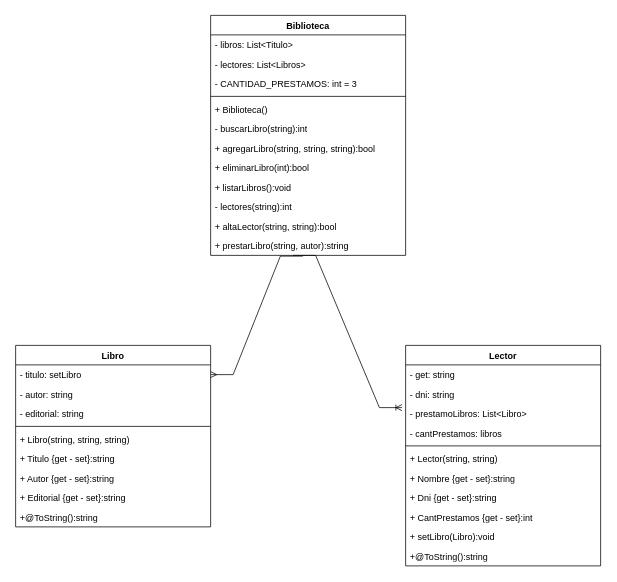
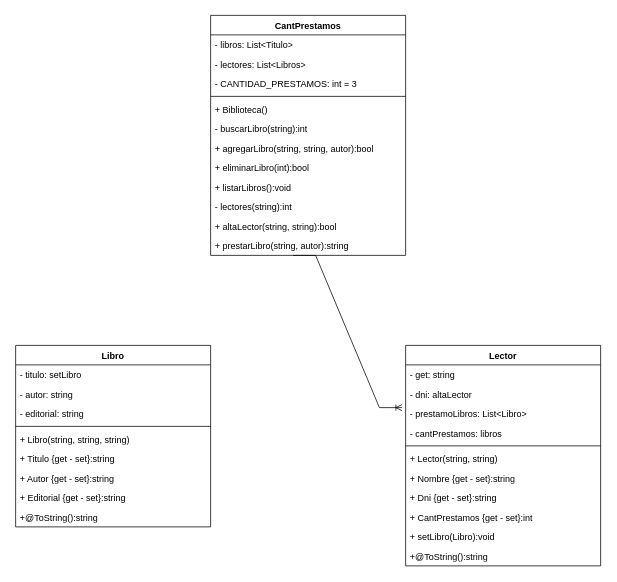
node "Biblioteca": label "Biblioteca" -> "CantPrestamos"
node "+ agregarLibro(string, string, string):bool": label "+ agregarLibro(string, string, string):bool" -> "+ agregarLibro(string, string, autor):bool"
edge "+ prestarLibro(string, autor):string" -> "- titulo: setLibro": removed
node "- dni: string": label "- dni: string" -> "- dni: altaLector"
